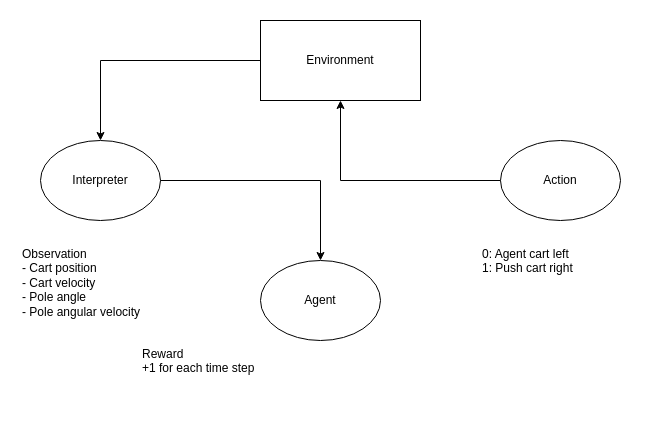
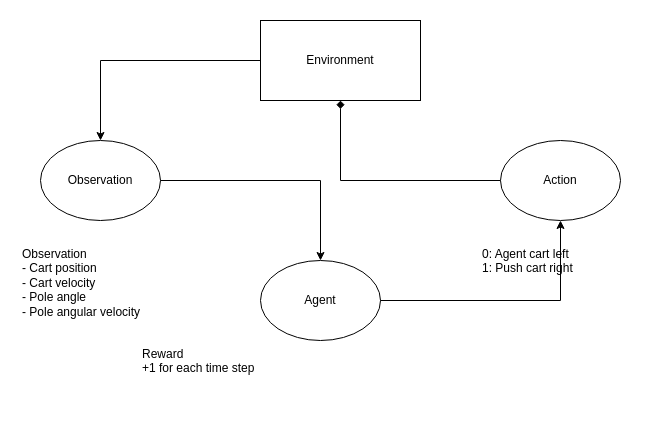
edge "Action" -> "Environment": arrowhead classic -> diamond
node "Interpreter": label "Interpreter" -> "Observation"
edge "Agent" -> "Action": added
